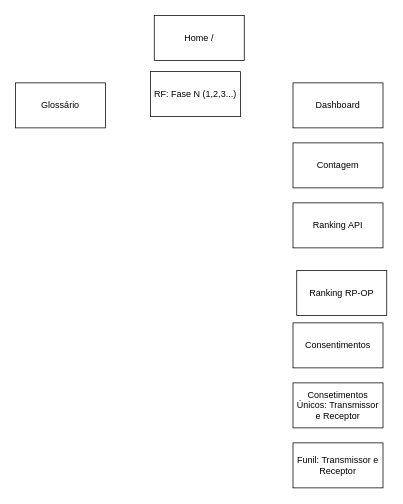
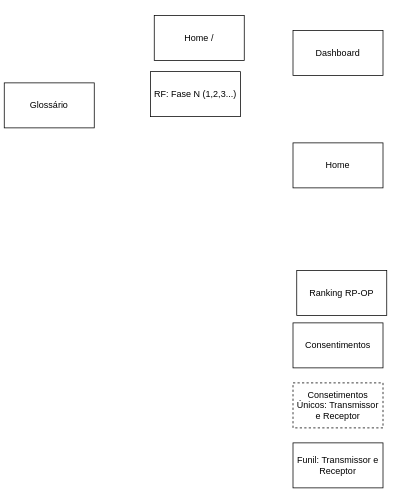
node "Glossário": moved (60, 105) -> (49, 105)
node "Dashboard": moved (338, 105) -> (338, 53)
node "Contagem": label "Contagem" -> "Home"
node "Ranking API": removed
node "Consetimentos Únicos: Transmissor e Receptor": style solid -> dashed
